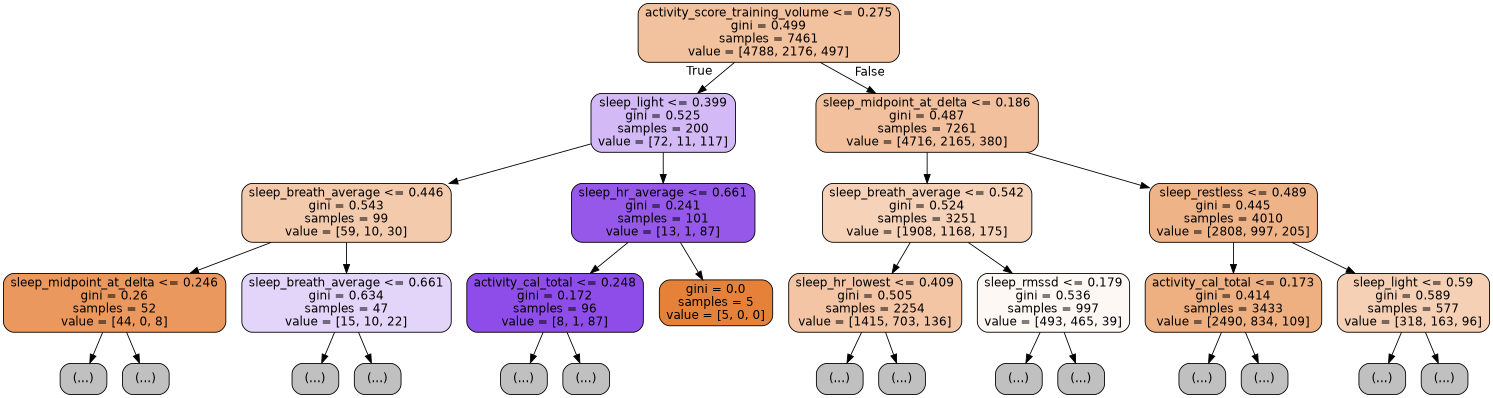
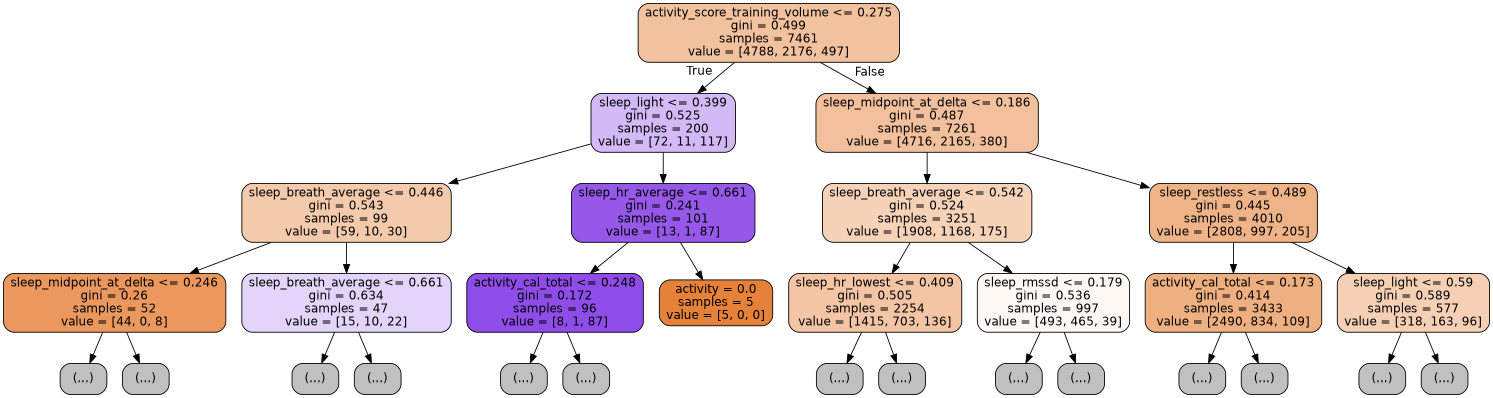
node "gini = 0.0 samples = 5 value = [5, 0, 0]": label "gini = 0.0 samples = 5 value = [5, 0, 0]" -> "activity = 0.0 samples = 5 value = [5, 0, 0]"
